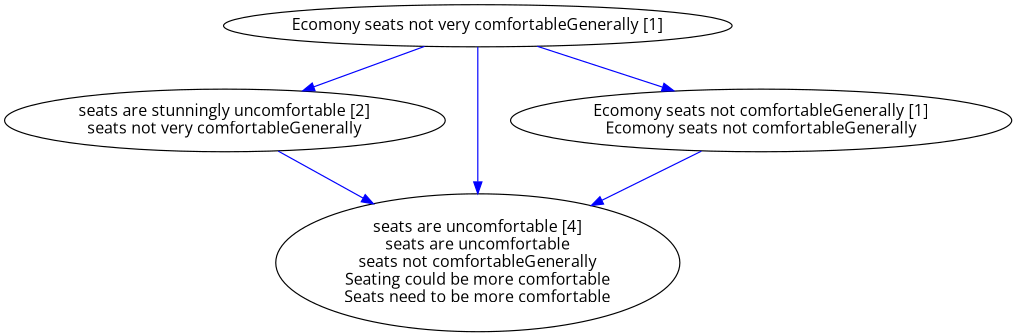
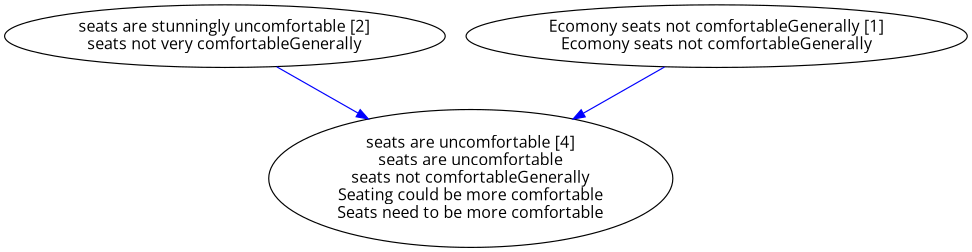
node "Ecomony seats not very comfortableGenerally [1]": removed
